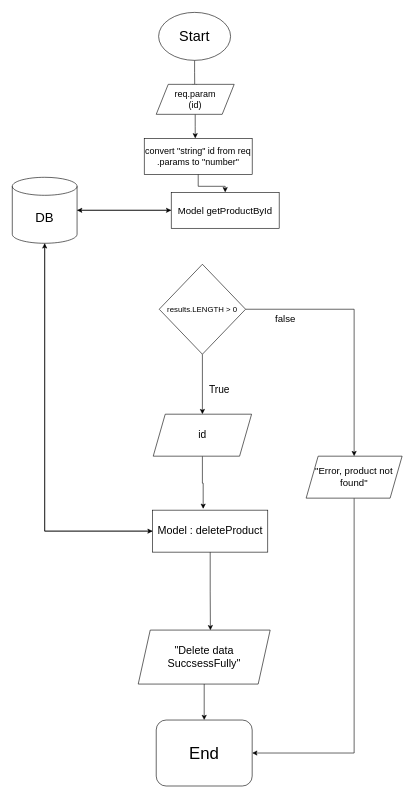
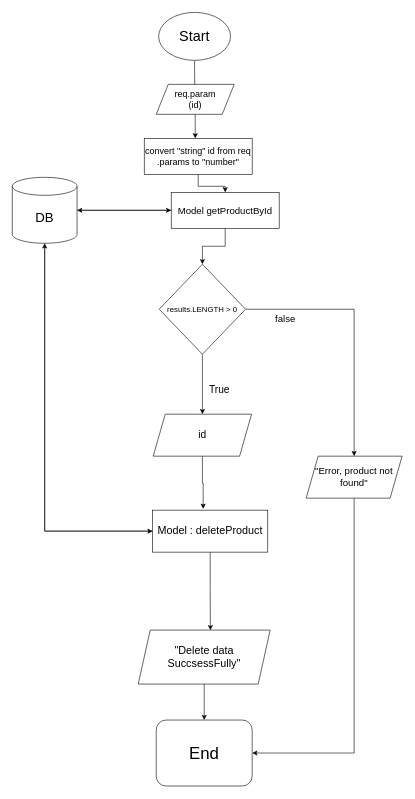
edge "Model getProductById" -> "results.LENGTH > 0": added
